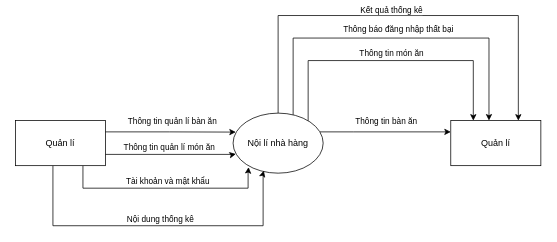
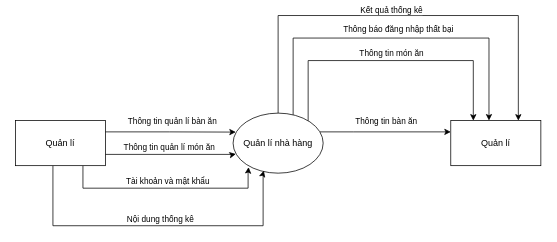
node "Nội lí nhà hàng": label "Nội lí nhà hàng" -> "Quản lí nhà hàng"
